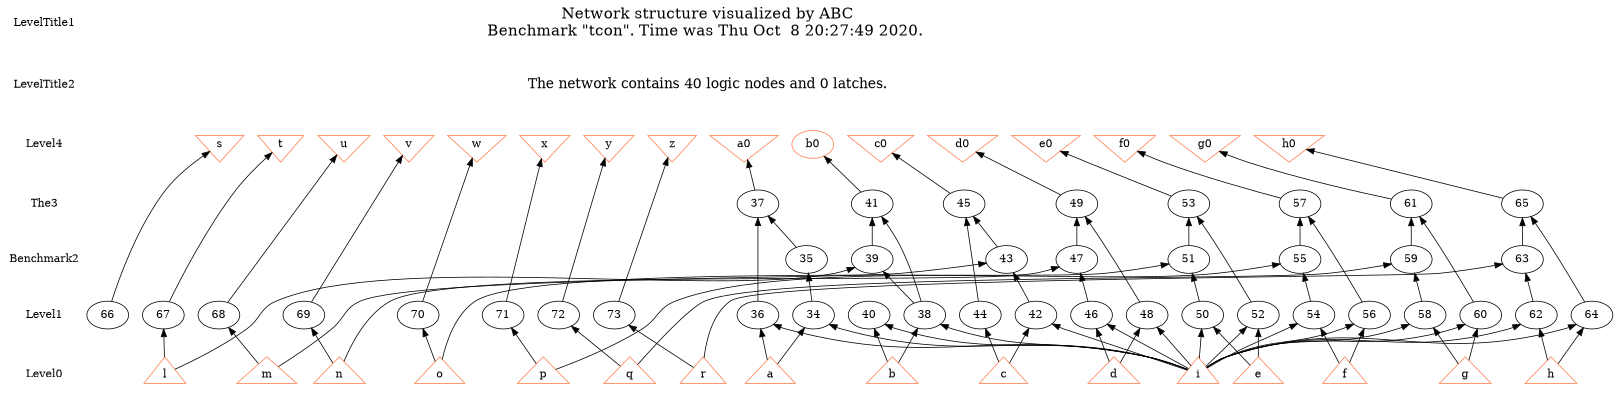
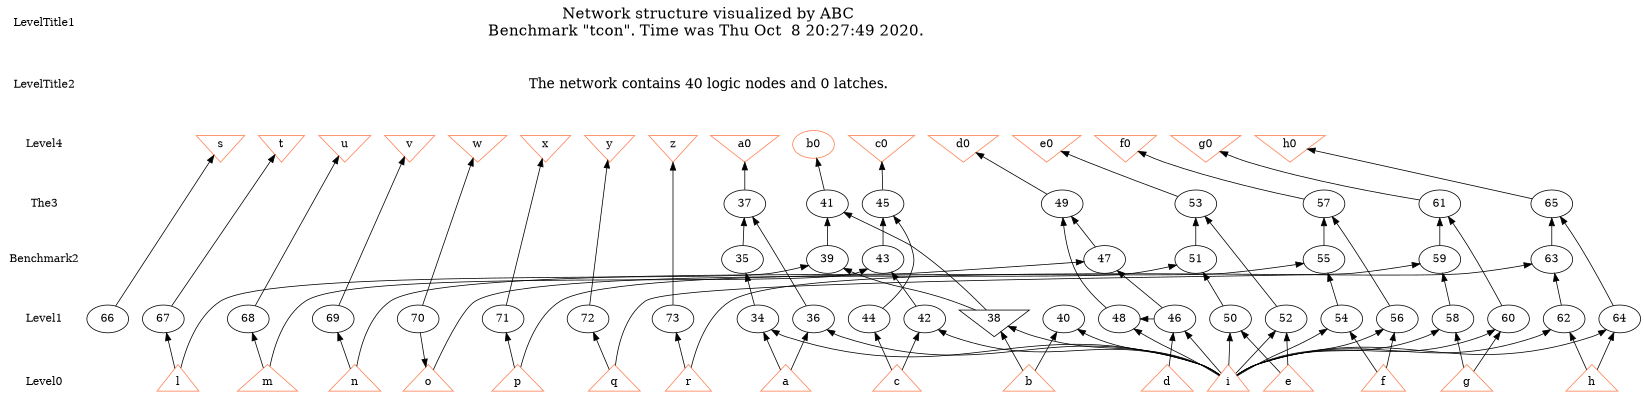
node "38": shape ellipse -> invtriangle
edge "d" -> "48": now "46" -> "48"
edge "o" -> "70": reversed
